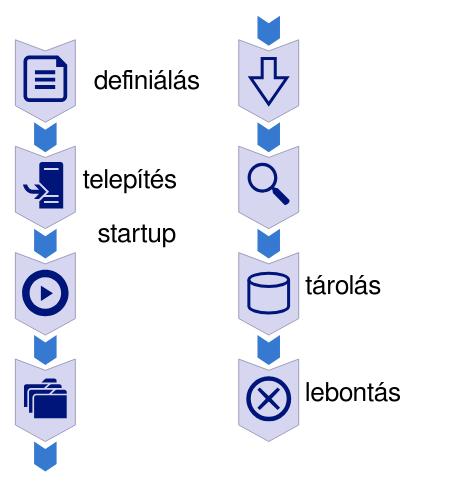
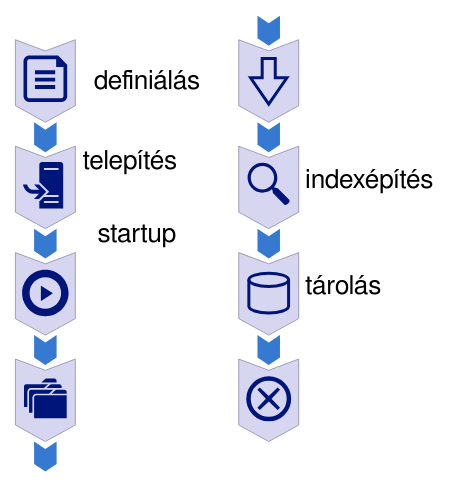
node "telepítés": moved (149, 179) -> (149, 161)
node "indexépítés": added
node "lebontás": removed
